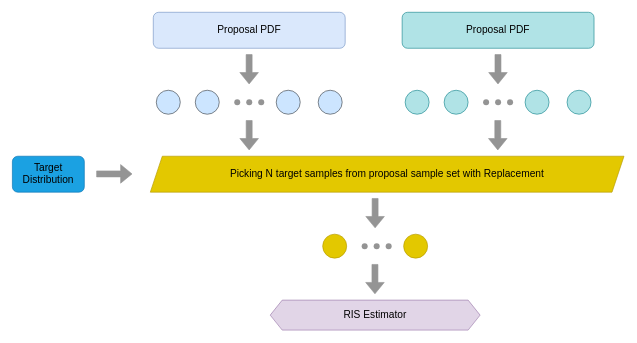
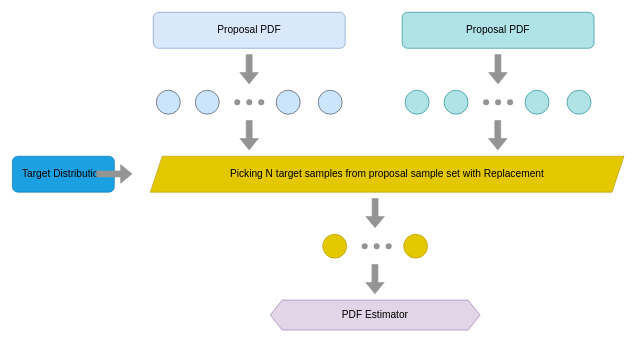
node "Target Distribution": size 72x36 -> 102x36
node "RIS Estimator": label "RIS Estimator" -> "PDF Estimator"
